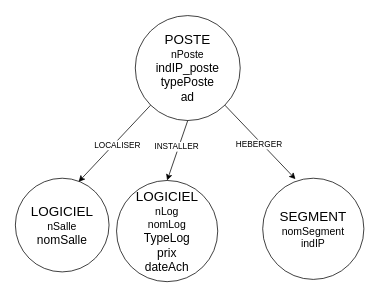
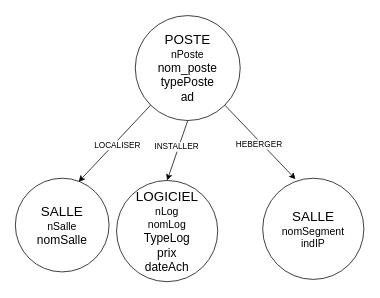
node "POSTE nPoste indIP_poste typePoste ad": label "POSTE nPoste indIP_poste typePoste ad" -> "POSTE nPoste nom_poste typePoste ad"
node "LOGICIEL nSalle nomSalle": label "LOGICIEL nSalle nomSalle" -> "SALLE nSalle nomSalle"
node "SEGMENT nomSegment indIP": label "SEGMENT nomSegment indIP" -> "SALLE nomSegment indIP"
